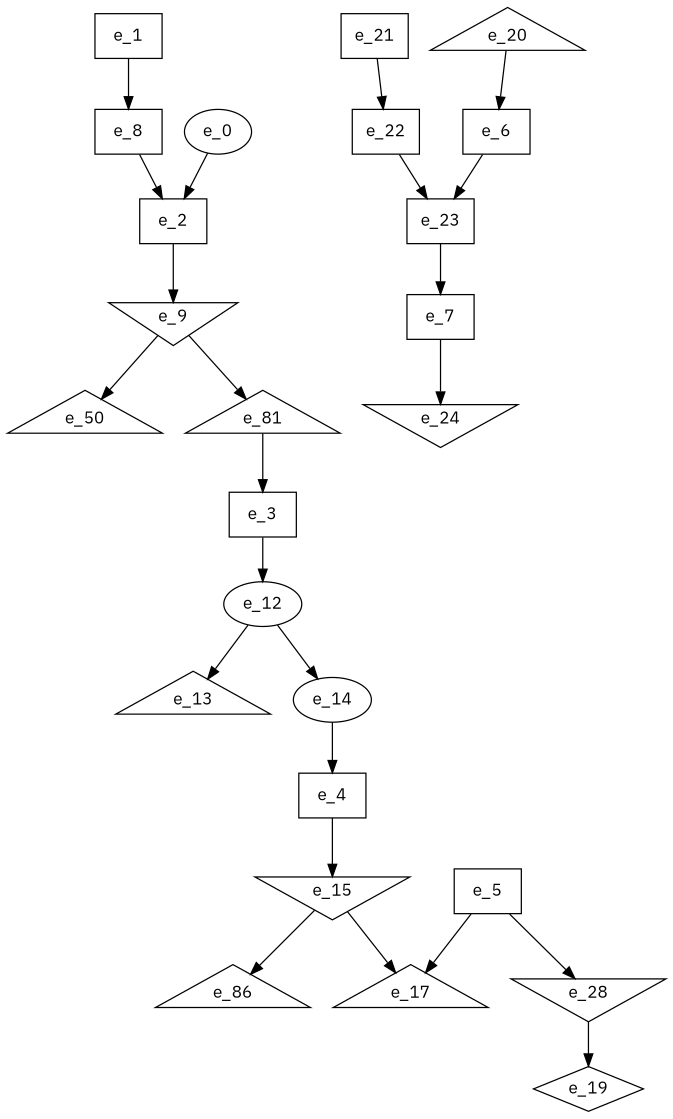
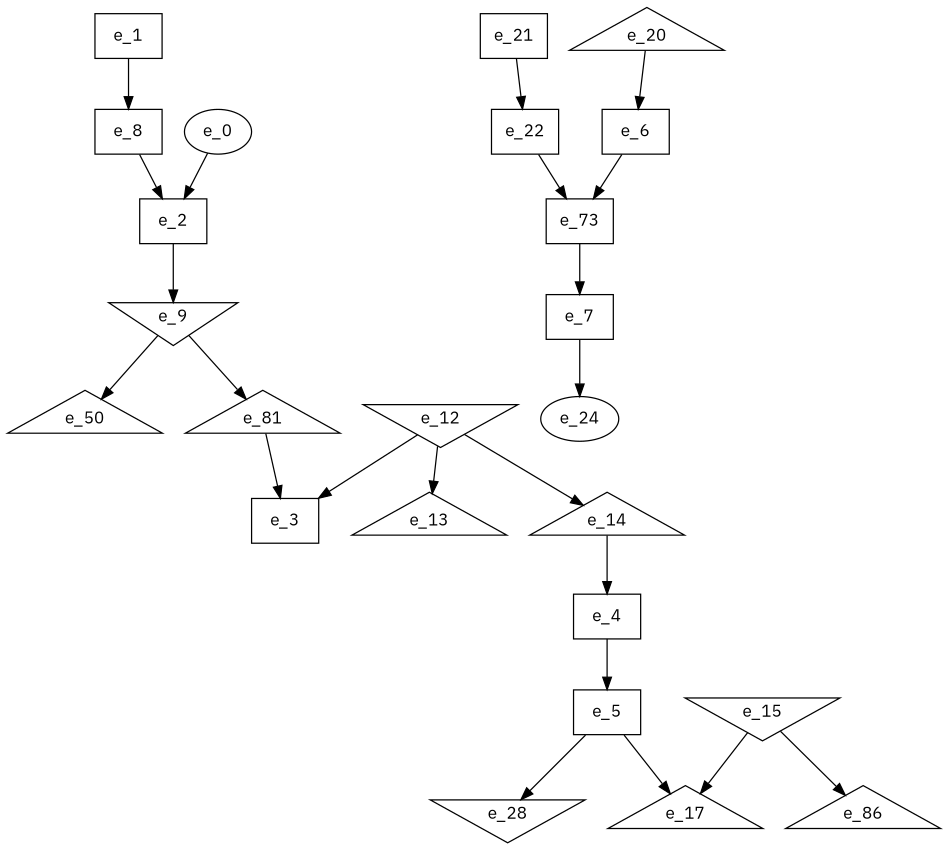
node "e_23": label "e_23" -> "e_73"
node "e_24": shape invtriangle -> ellipse
edge "e_3" -> "e_12": reversed
node "e_12": shape ellipse -> invtriangle
node "e_14": shape ellipse -> triangle
edge "e_4" -> "e_15": now "e_4" -> "e_5"
node "e_19": removed
